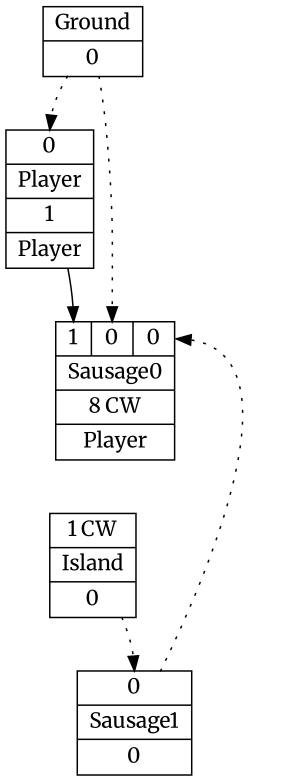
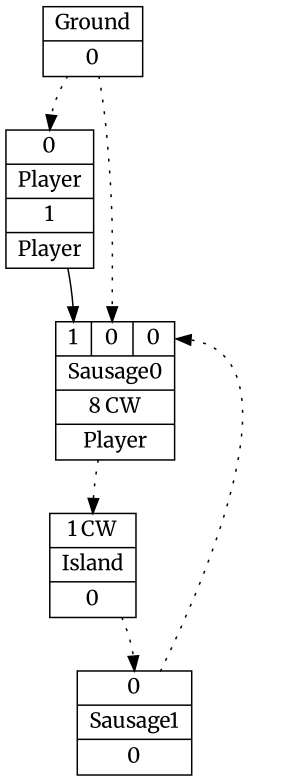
edge "1" -> "1 CW": added
